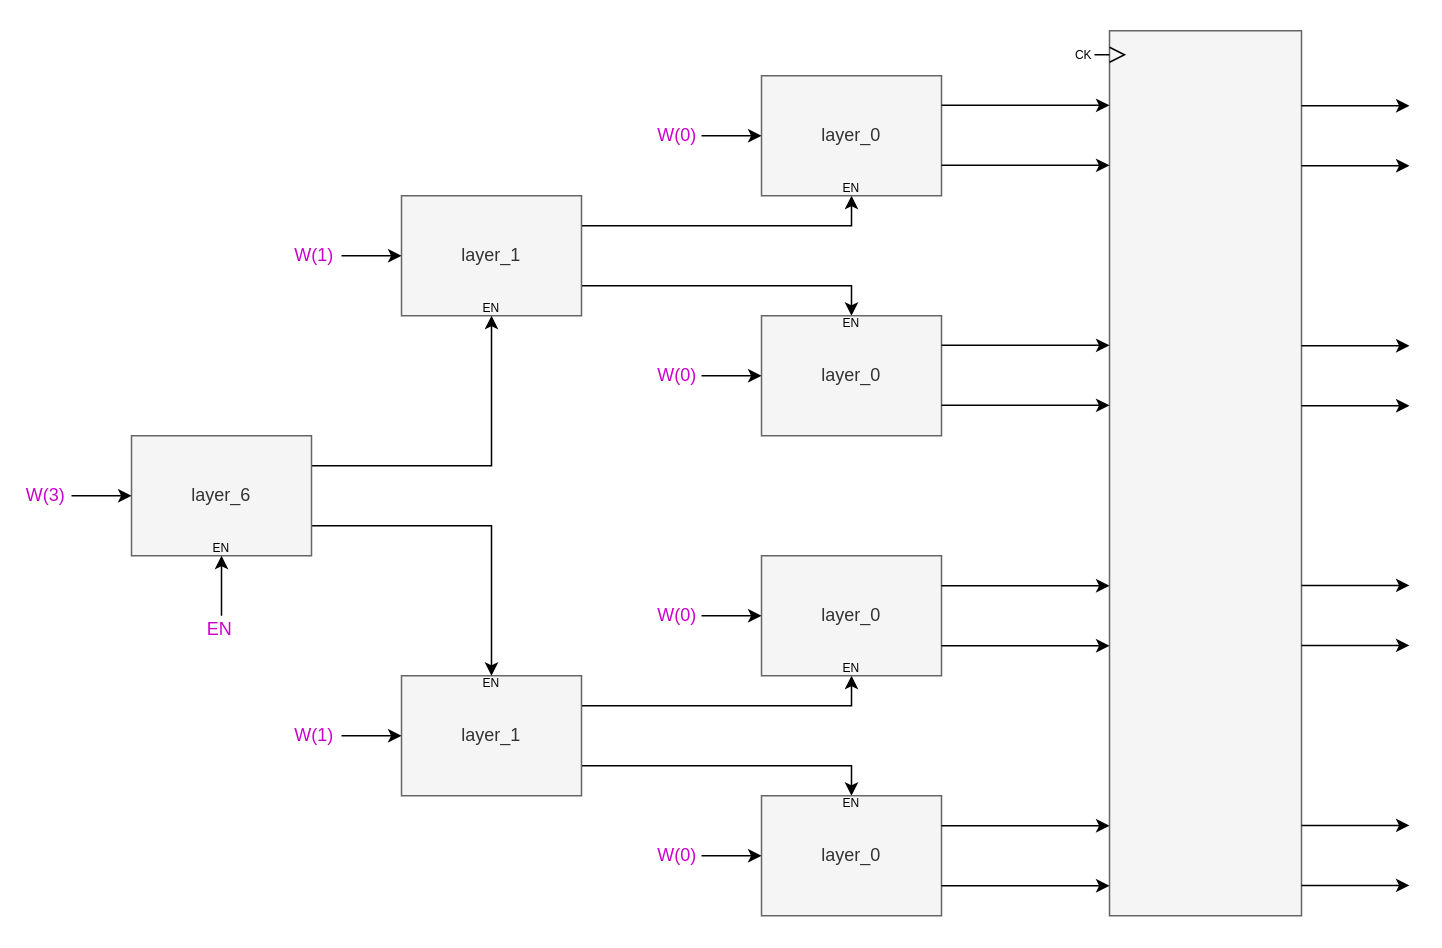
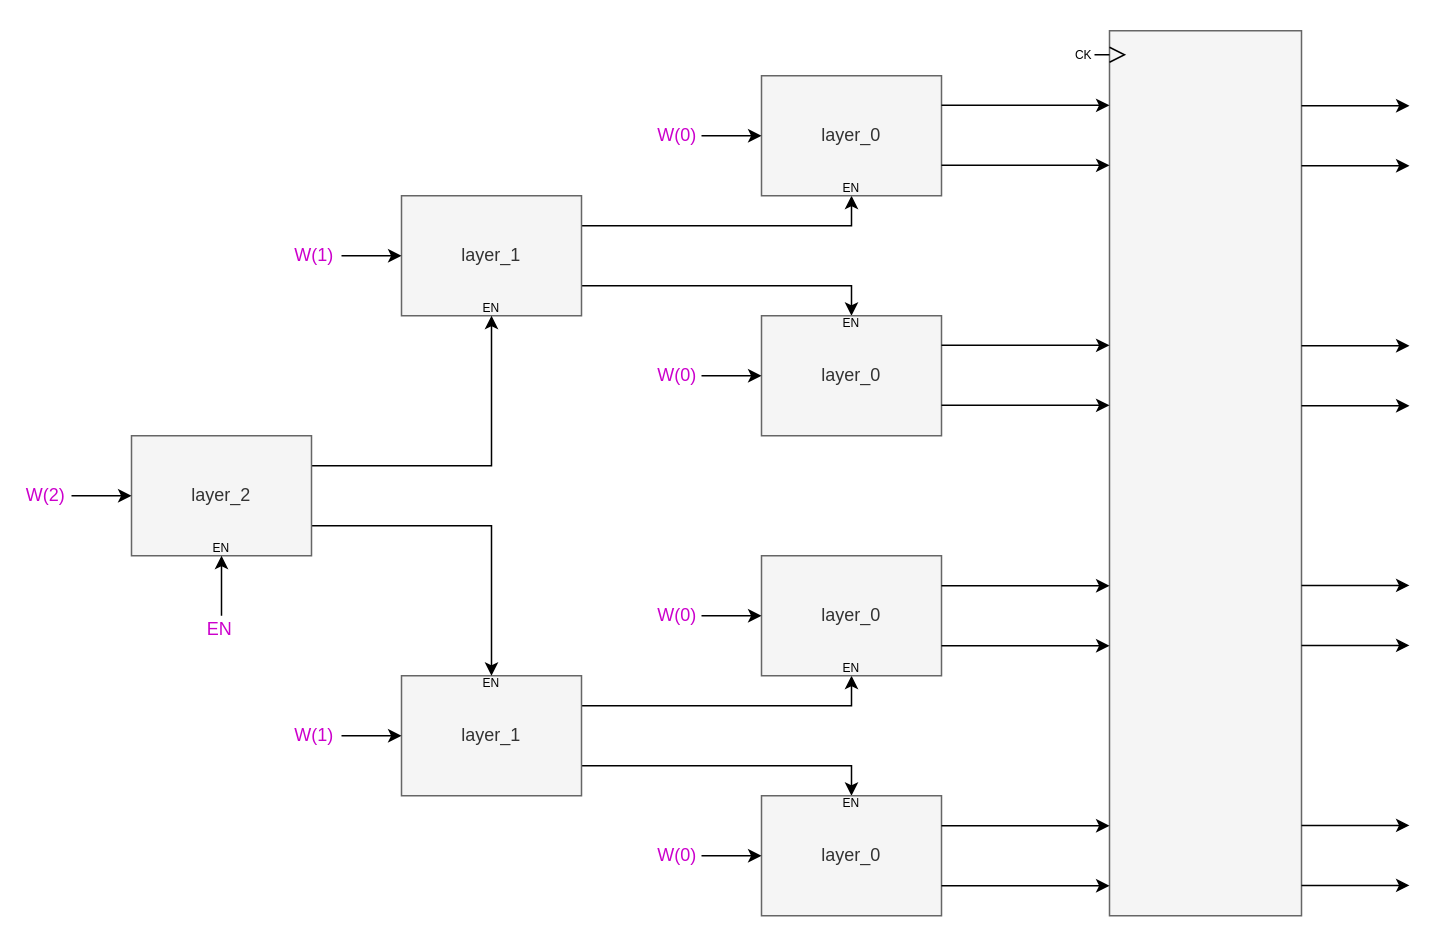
node "W(3)": label "W(3)" -> "W(2)"
node "layer_6": label "layer_6" -> "layer_2"
